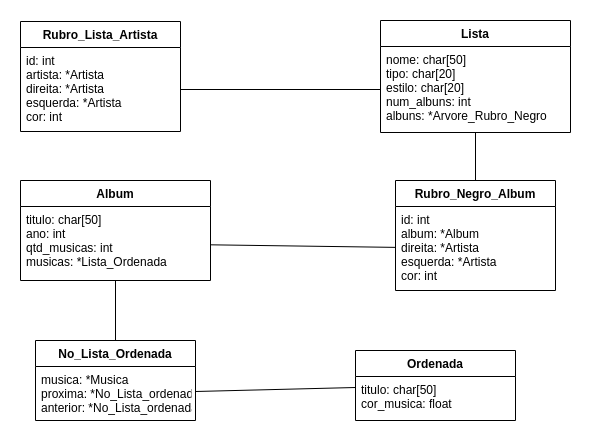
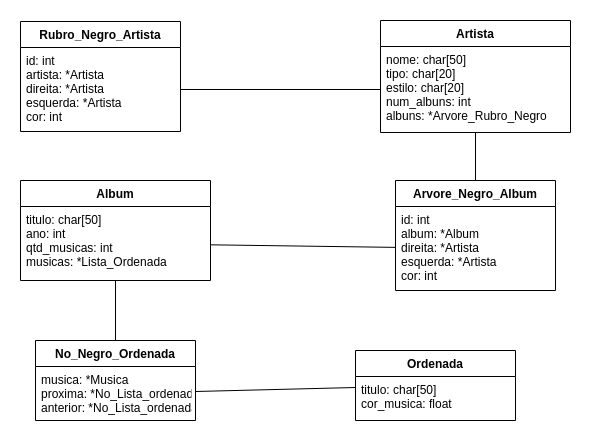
node "Lista": label "Lista" -> "Artista"
node "Rubro_Lista_Artista": label "Rubro_Lista_Artista" -> "Rubro_Negro_Artista"
node "Rubro_Negro_Album": label "Rubro_Negro_Album" -> "Arvore_Negro_Album"
node "No_Lista_Ordenada": label "No_Lista_Ordenada" -> "No_Negro_Ordenada"
